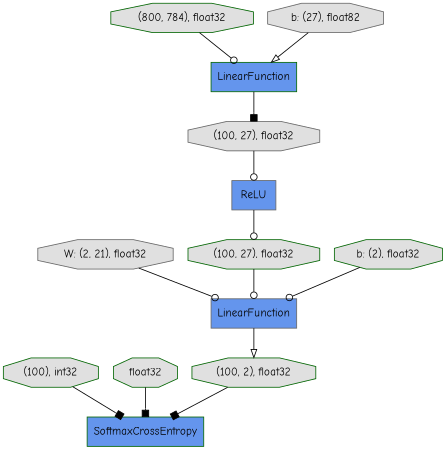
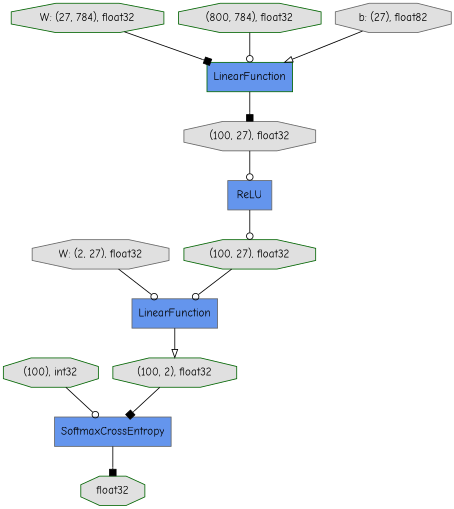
node "W: (27, 784), float32": added
node "W: (2, 21), float32": label "W: (2, 21), float32" -> "W: (2, 27), float32"
node "b: (2), float32": removed
edge "float32" -> "SoftmaxCrossEntropy": reversed
edge "(100), int32" -> "SoftmaxCrossEntropy": arrowhead box -> odot
node "SoftmaxCrossEntropy": color darkgreen -> gray40
